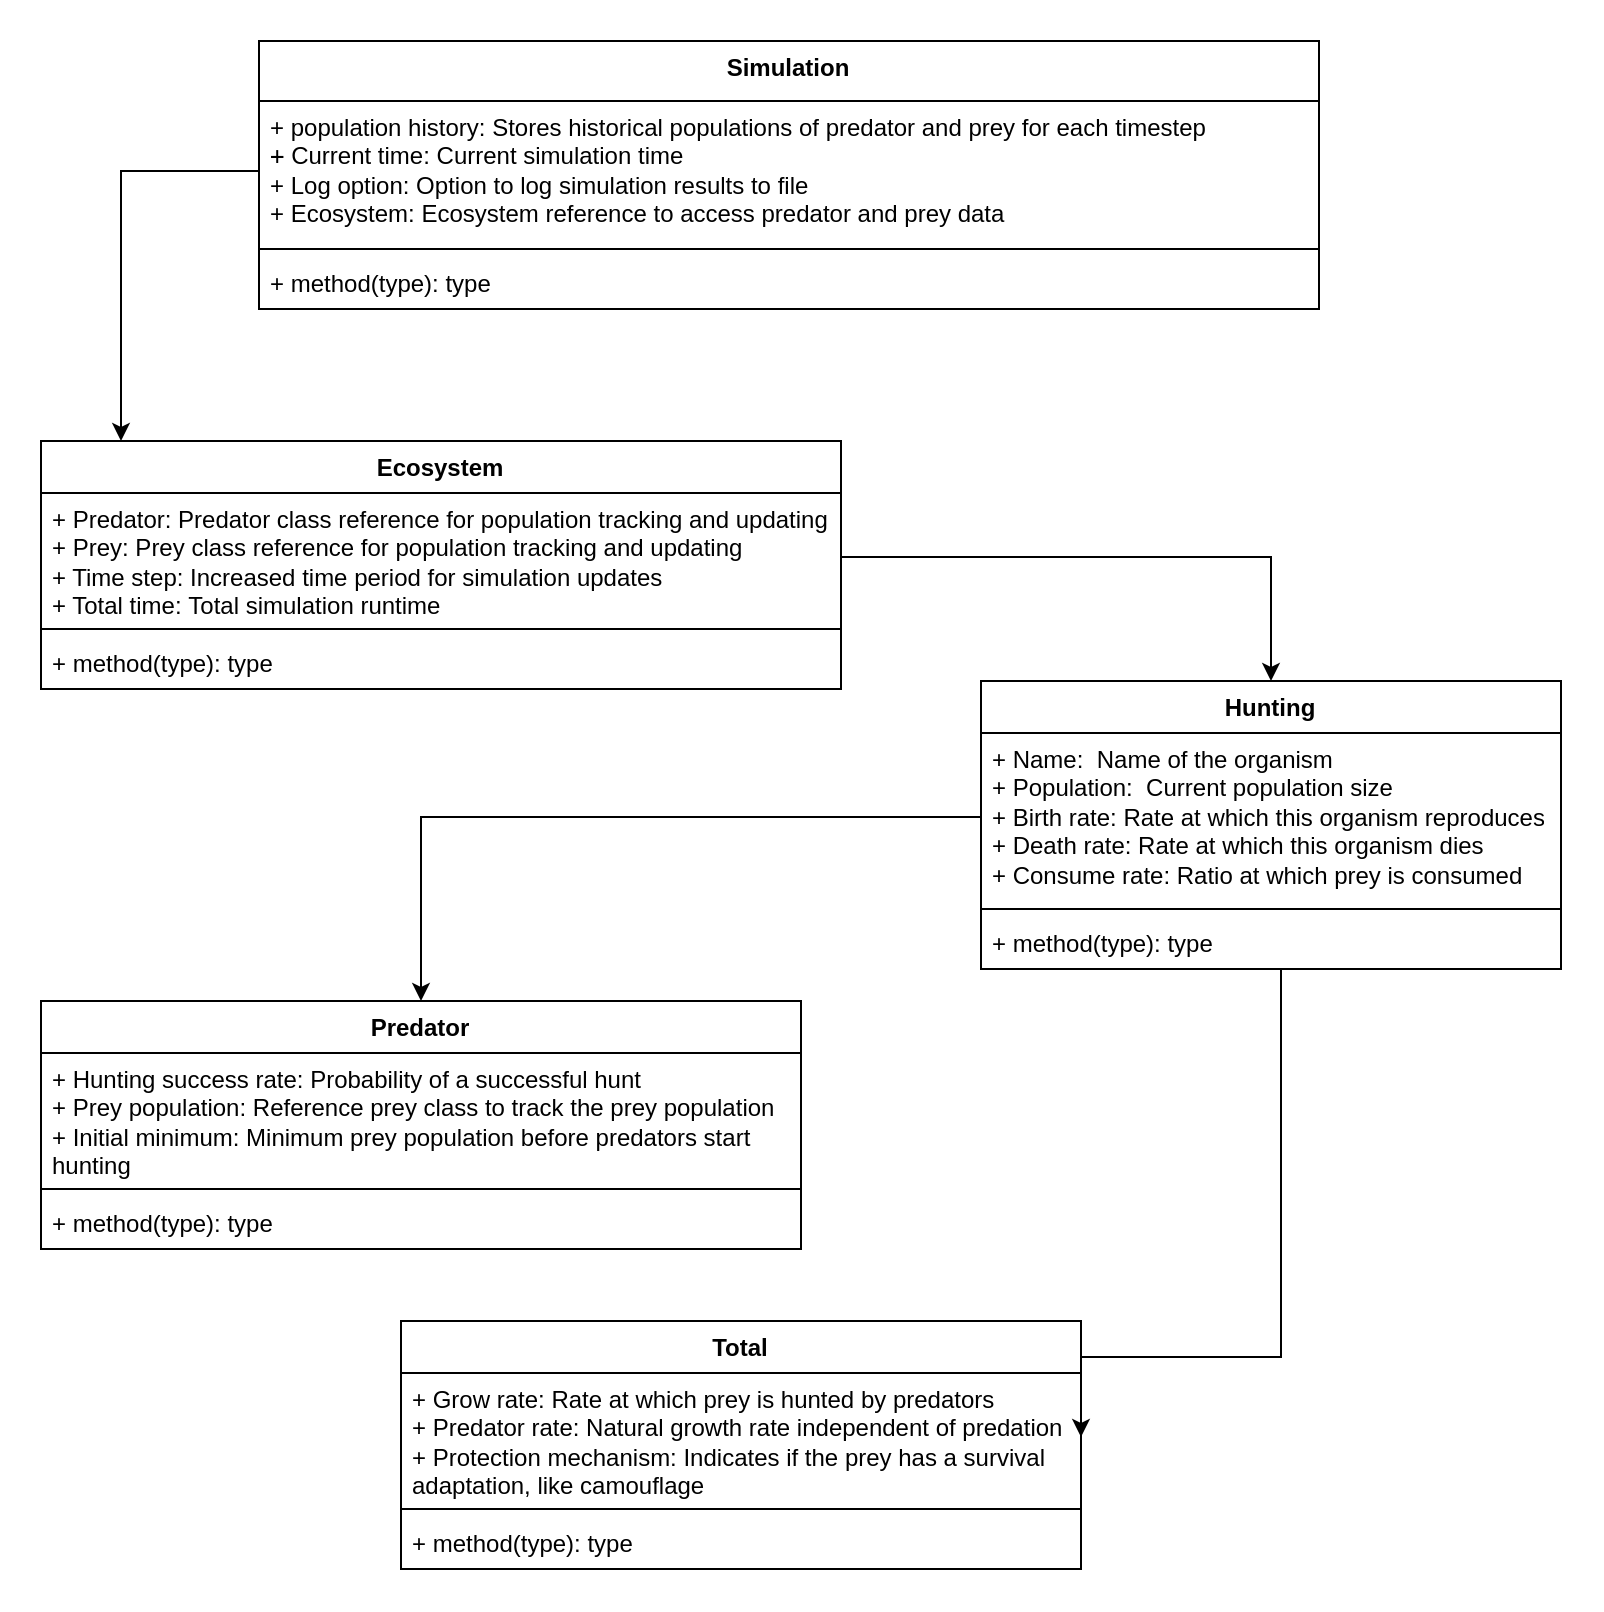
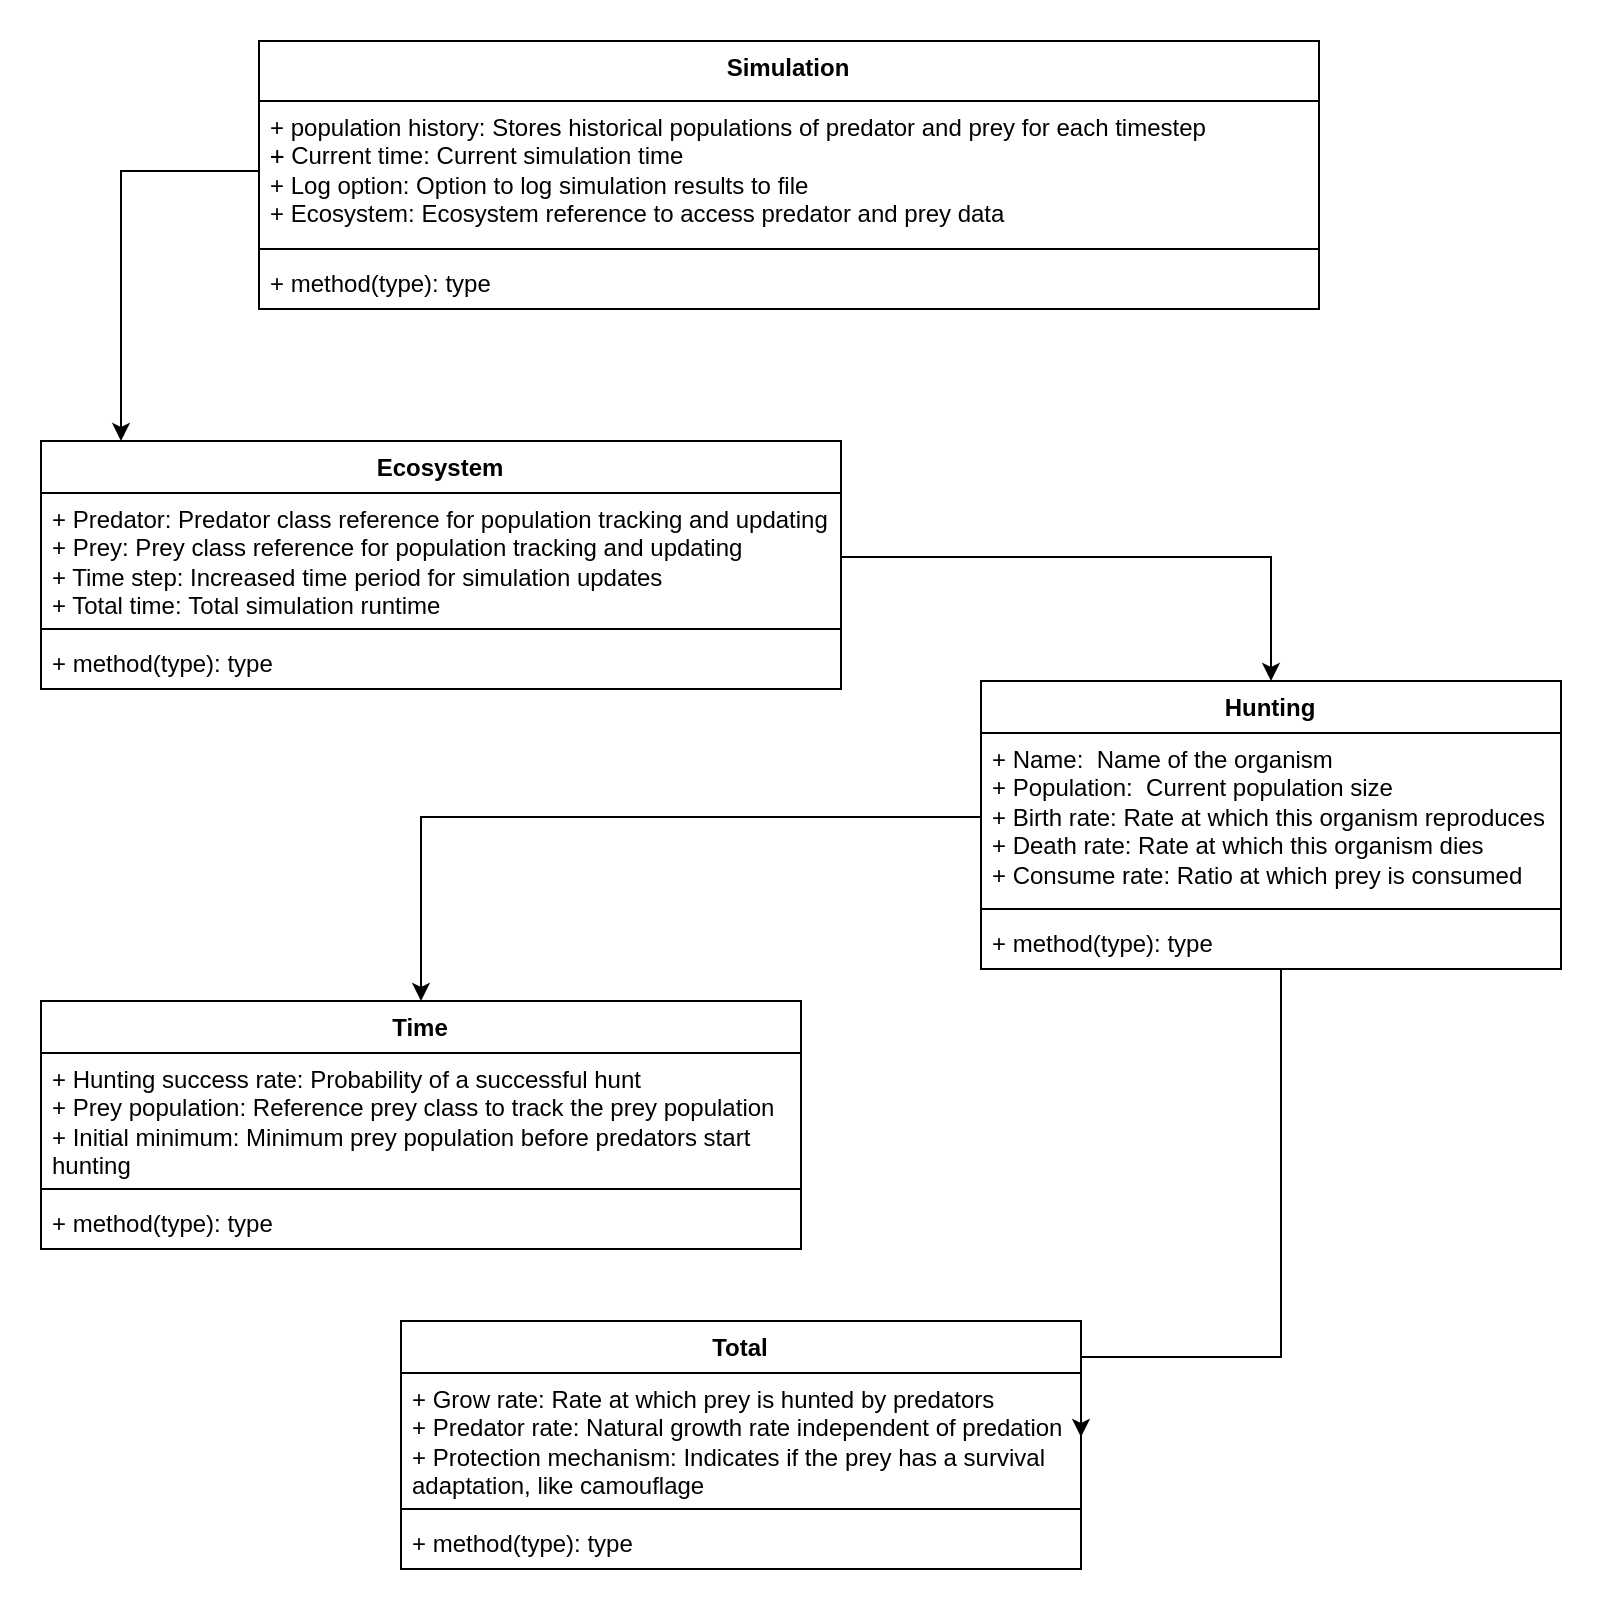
node "Predator": label "Predator" -> "Time"
